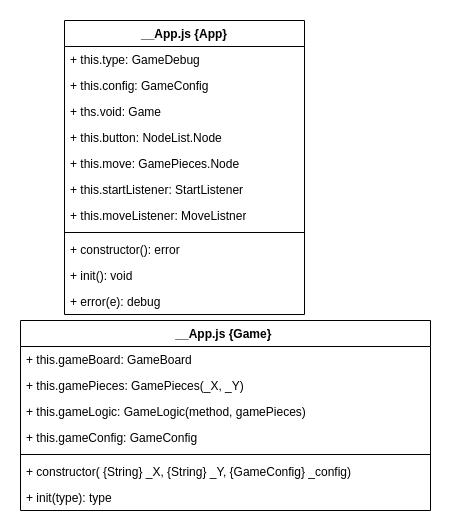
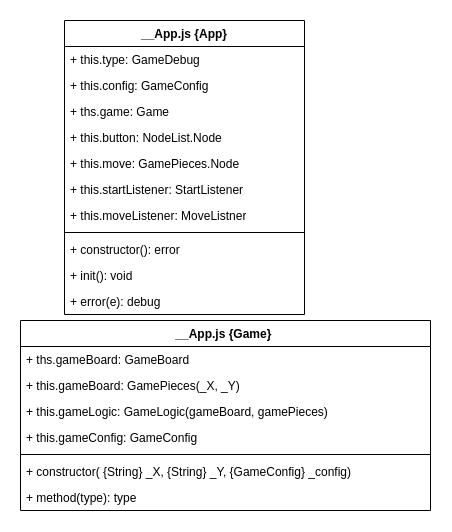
node "+ ths.void: Game": label "+ ths.void: Game" -> "+ ths.game: Game"
node "+ this.gameBoard: GameBoard": label "+ this.gameBoard: GameBoard" -> "+ ths.gameBoard: GameBoard"
node "+ this.gamePieces: GamePieces(_X, _Y)": label "+ this.gamePieces: GamePieces(_X, _Y)" -> "+ this.gameBoard: GamePieces(_X, _Y)"
node "+ this.gameLogic: GameLogic(method, gamePieces)": label "+ this.gameLogic: GameLogic(method, gamePieces)" -> "+ this.gameLogic: GameLogic(gameBoard, gamePieces)"
node "+ init(type): type": label "+ init(type): type" -> "+ method(type): type"
